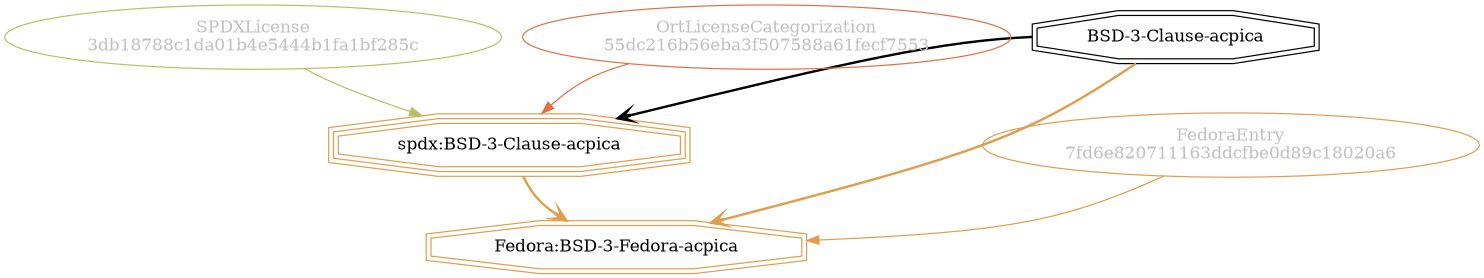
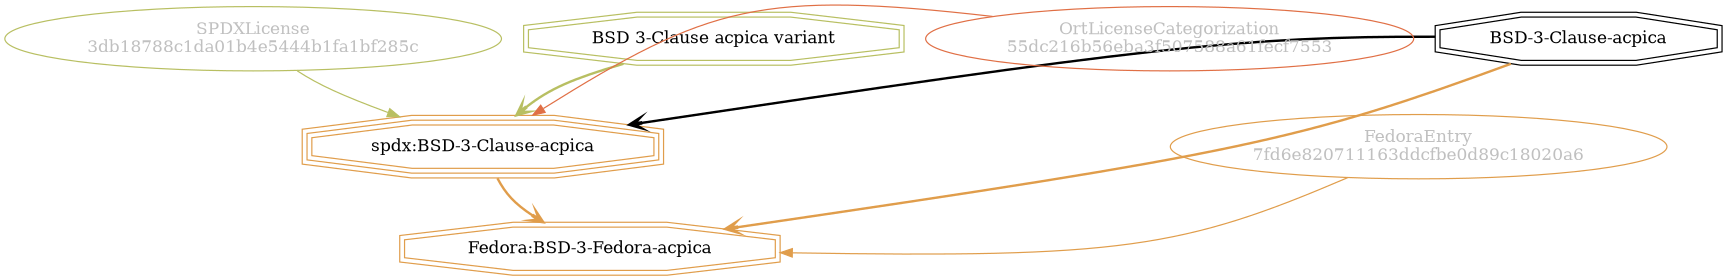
node "BSD 3-Clause acpica variant": added
